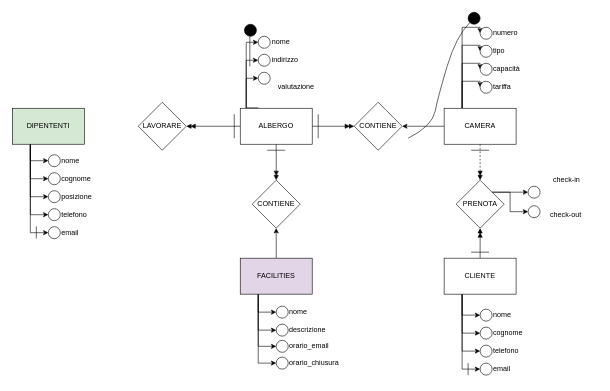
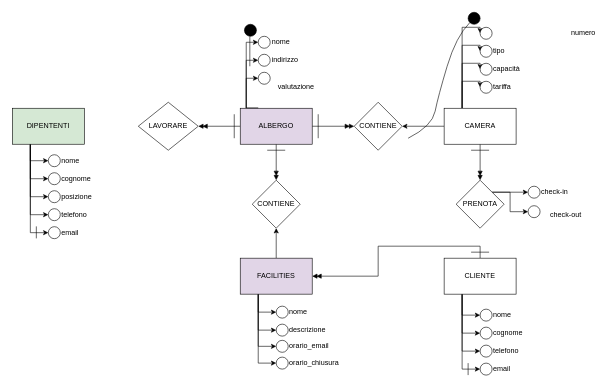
node "numero": moved (510, 33) -> (588, 33)
node "LAVORARE": size 48x48 -> 60x48
node "ALBERGO": fillcolor #ffffff -> #e1d5e7
edge "CAMERA" -> "PRENOTA": style dashed -> solid
node "check-in": moved (573, 180) -> (561, 192)
edge "CLIENTE" -> "PRENOTA": now "CLIENTE" -> "FACILITIES"
